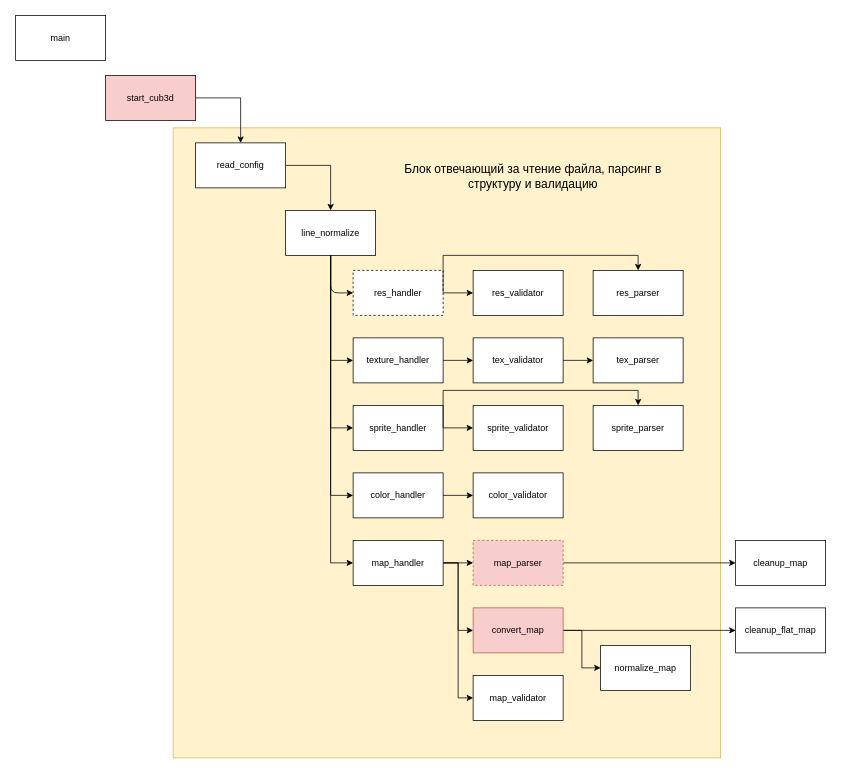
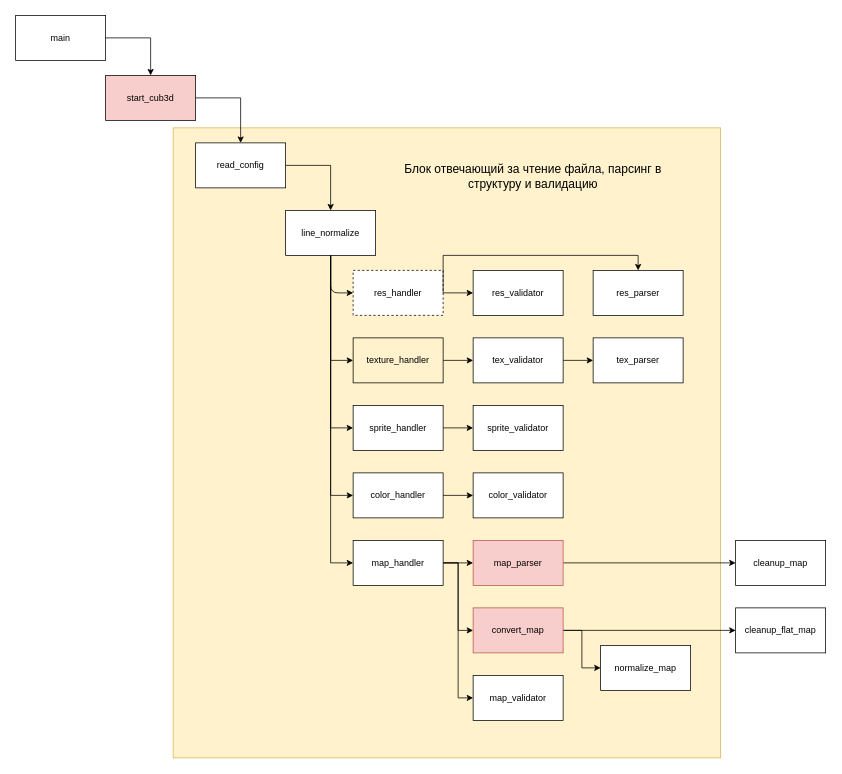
edge "main" -> "start_cub3d": added
node "texture_handler": fillcolor #ffffff -> #fff2cc
edge "sprite_handler" -> "sprite_parser": removed
node "sprite_parser": removed
node "map_parser": style dashed -> solid
